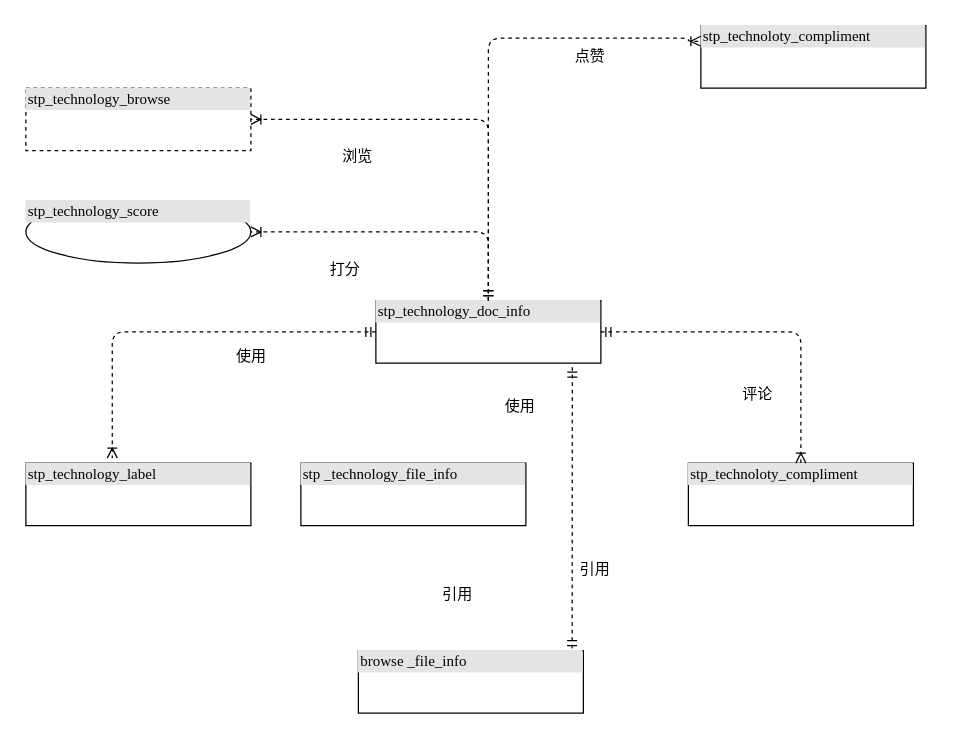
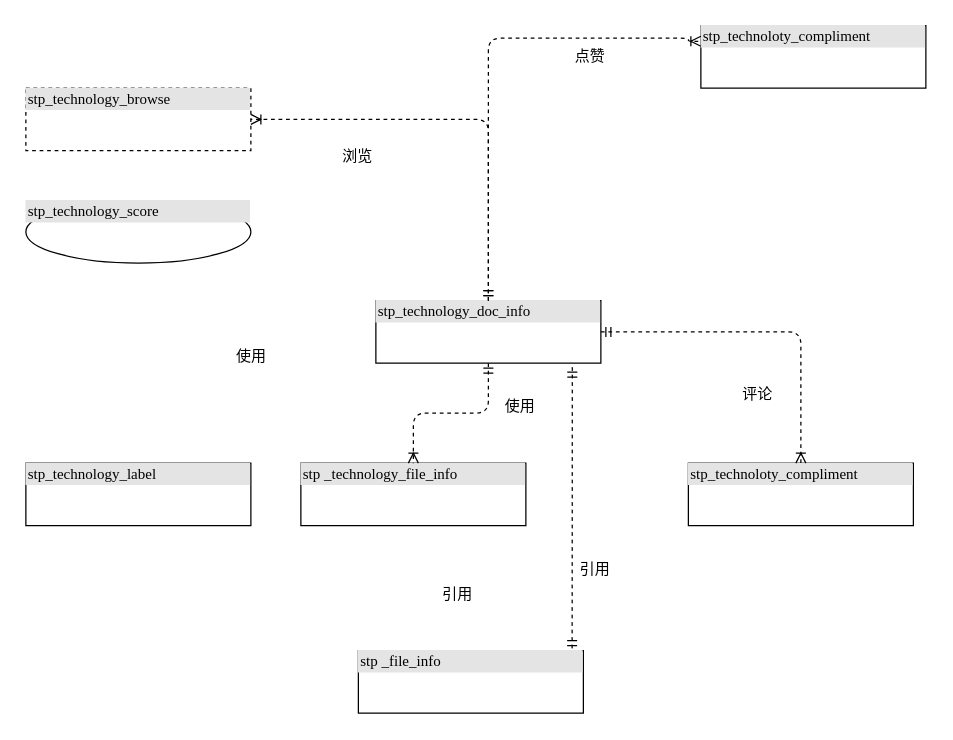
edge "stp_technology_score" -- "stp_technology_doc_info": removed
node "打分": removed
edge "stp_technology_doc_info" -- "stp_technology_label": removed
edge "stp_technology_doc_info" -- "stp _technology_file_info": added
node "browse _file_info": label "browse _file_info" -> "stp _file_info"
